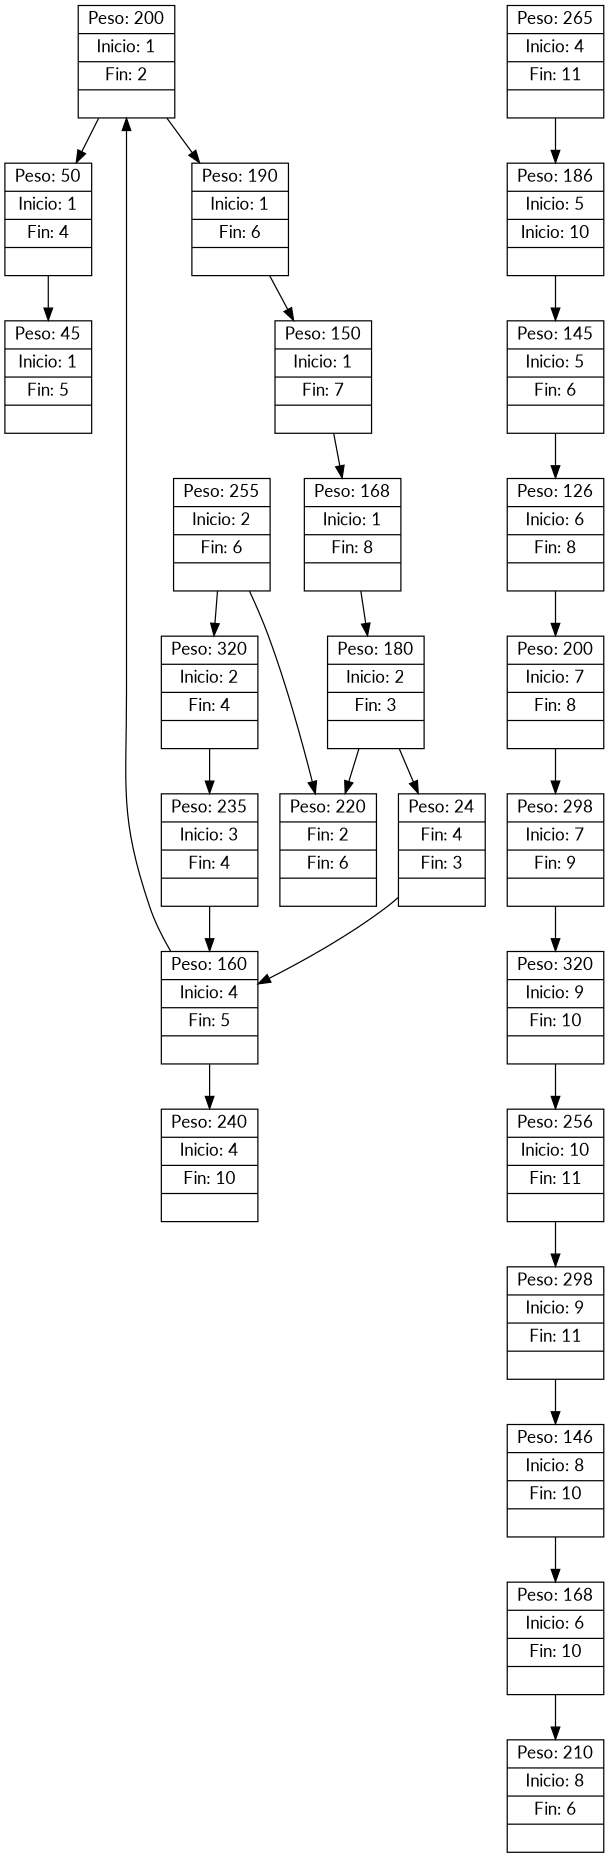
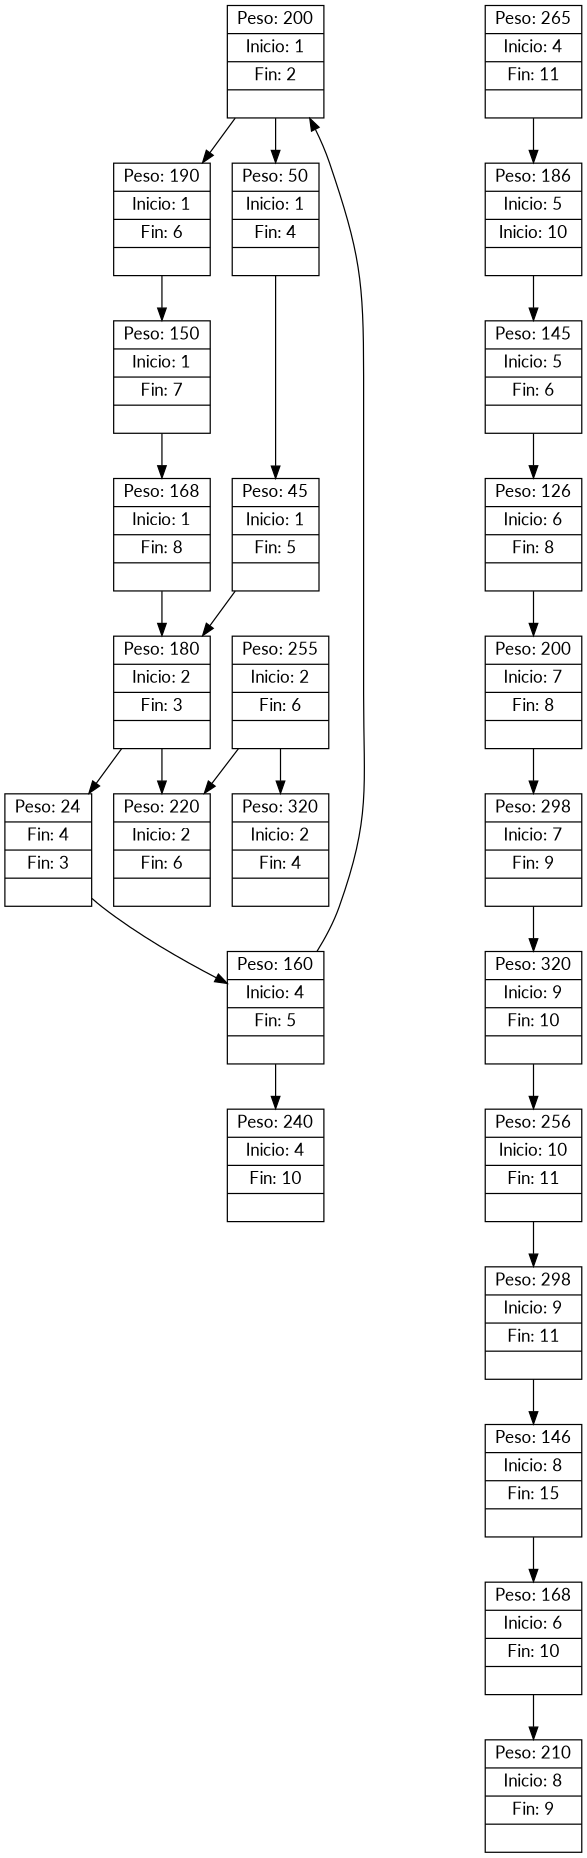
edge "Peso: 45" -> "Peso: 180": added
node "Peso: 220": text "Fin: 2" -> "Inicio: 2"
node "Peso: 235": removed
node "Peso: 146": text "Fin: 10" -> "Fin: 15"
node "Peso: 210": text "Fin: 6" -> "Fin: 9"
